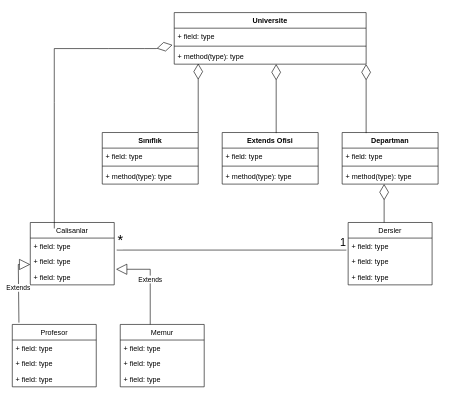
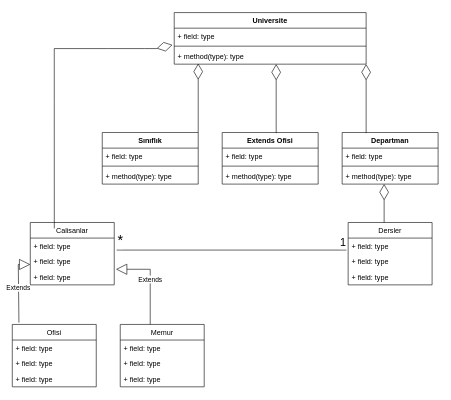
node "Profesor": label "Profesor" -> "Ofisi"
